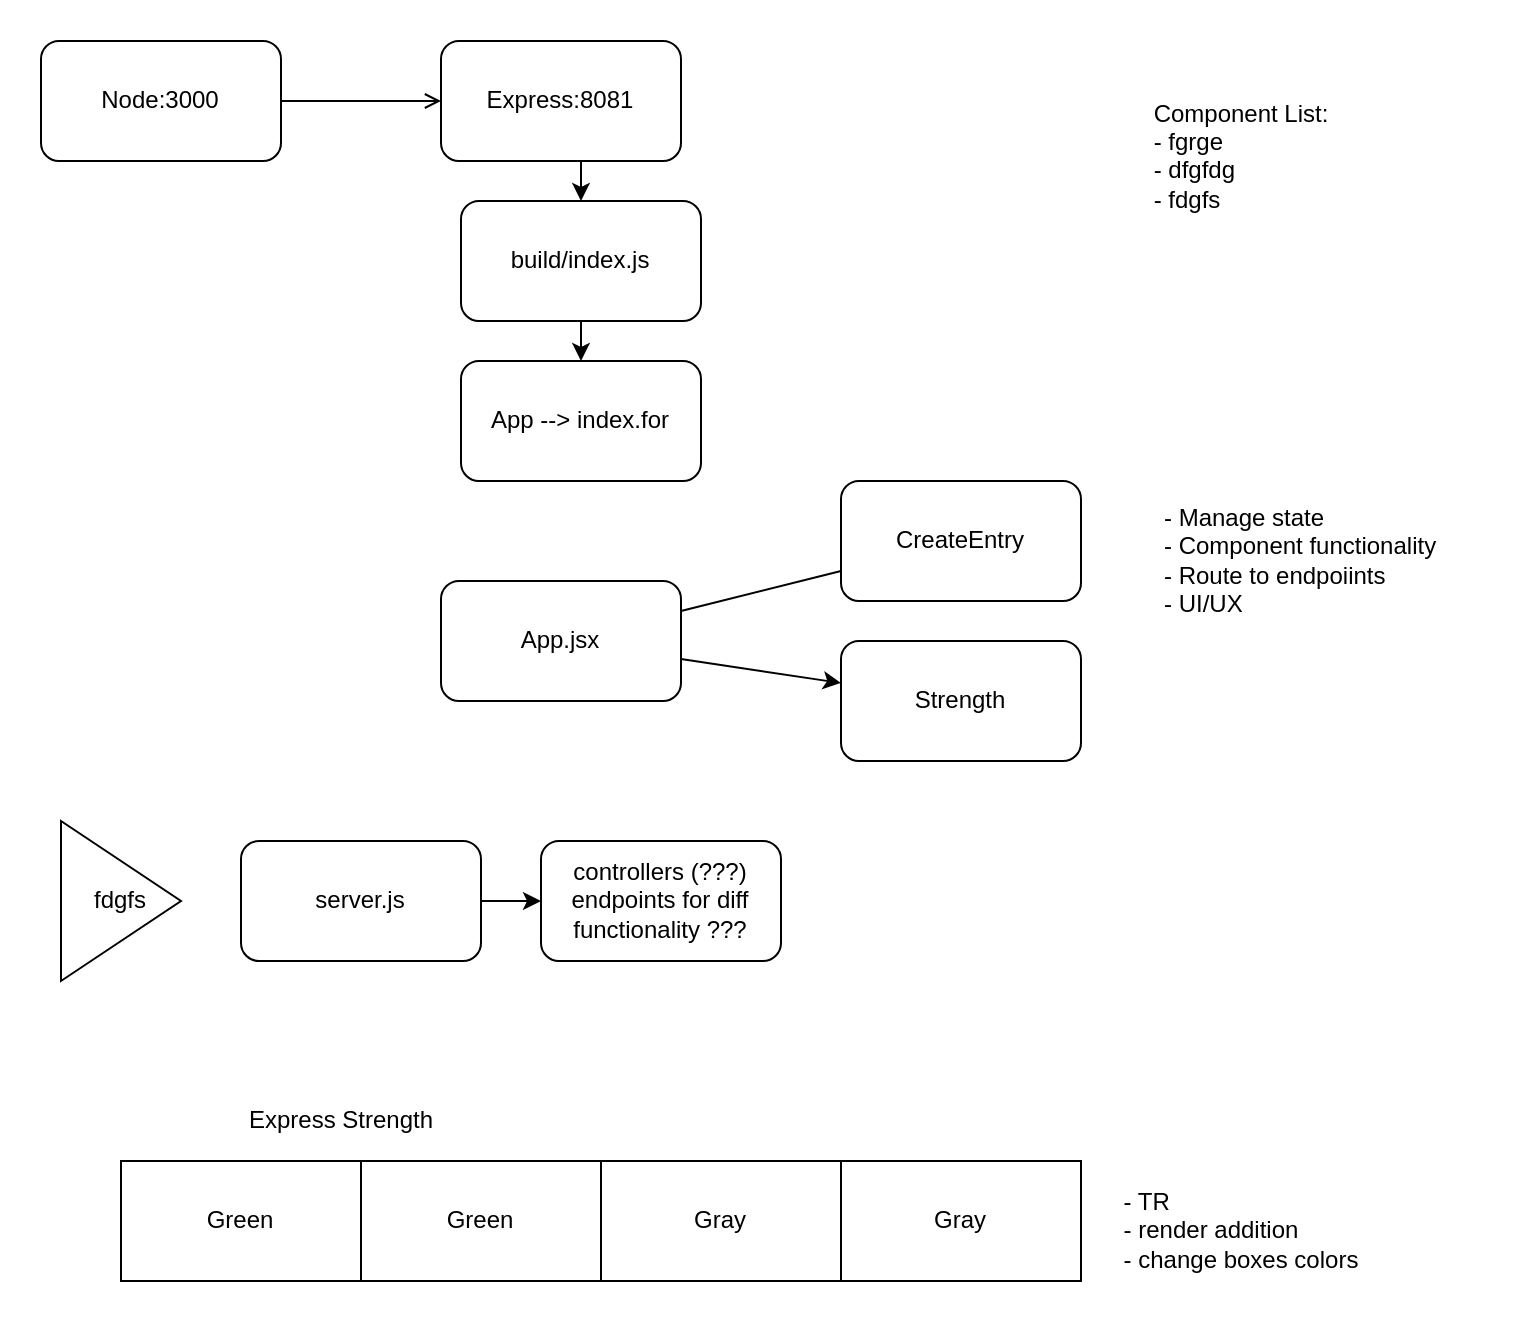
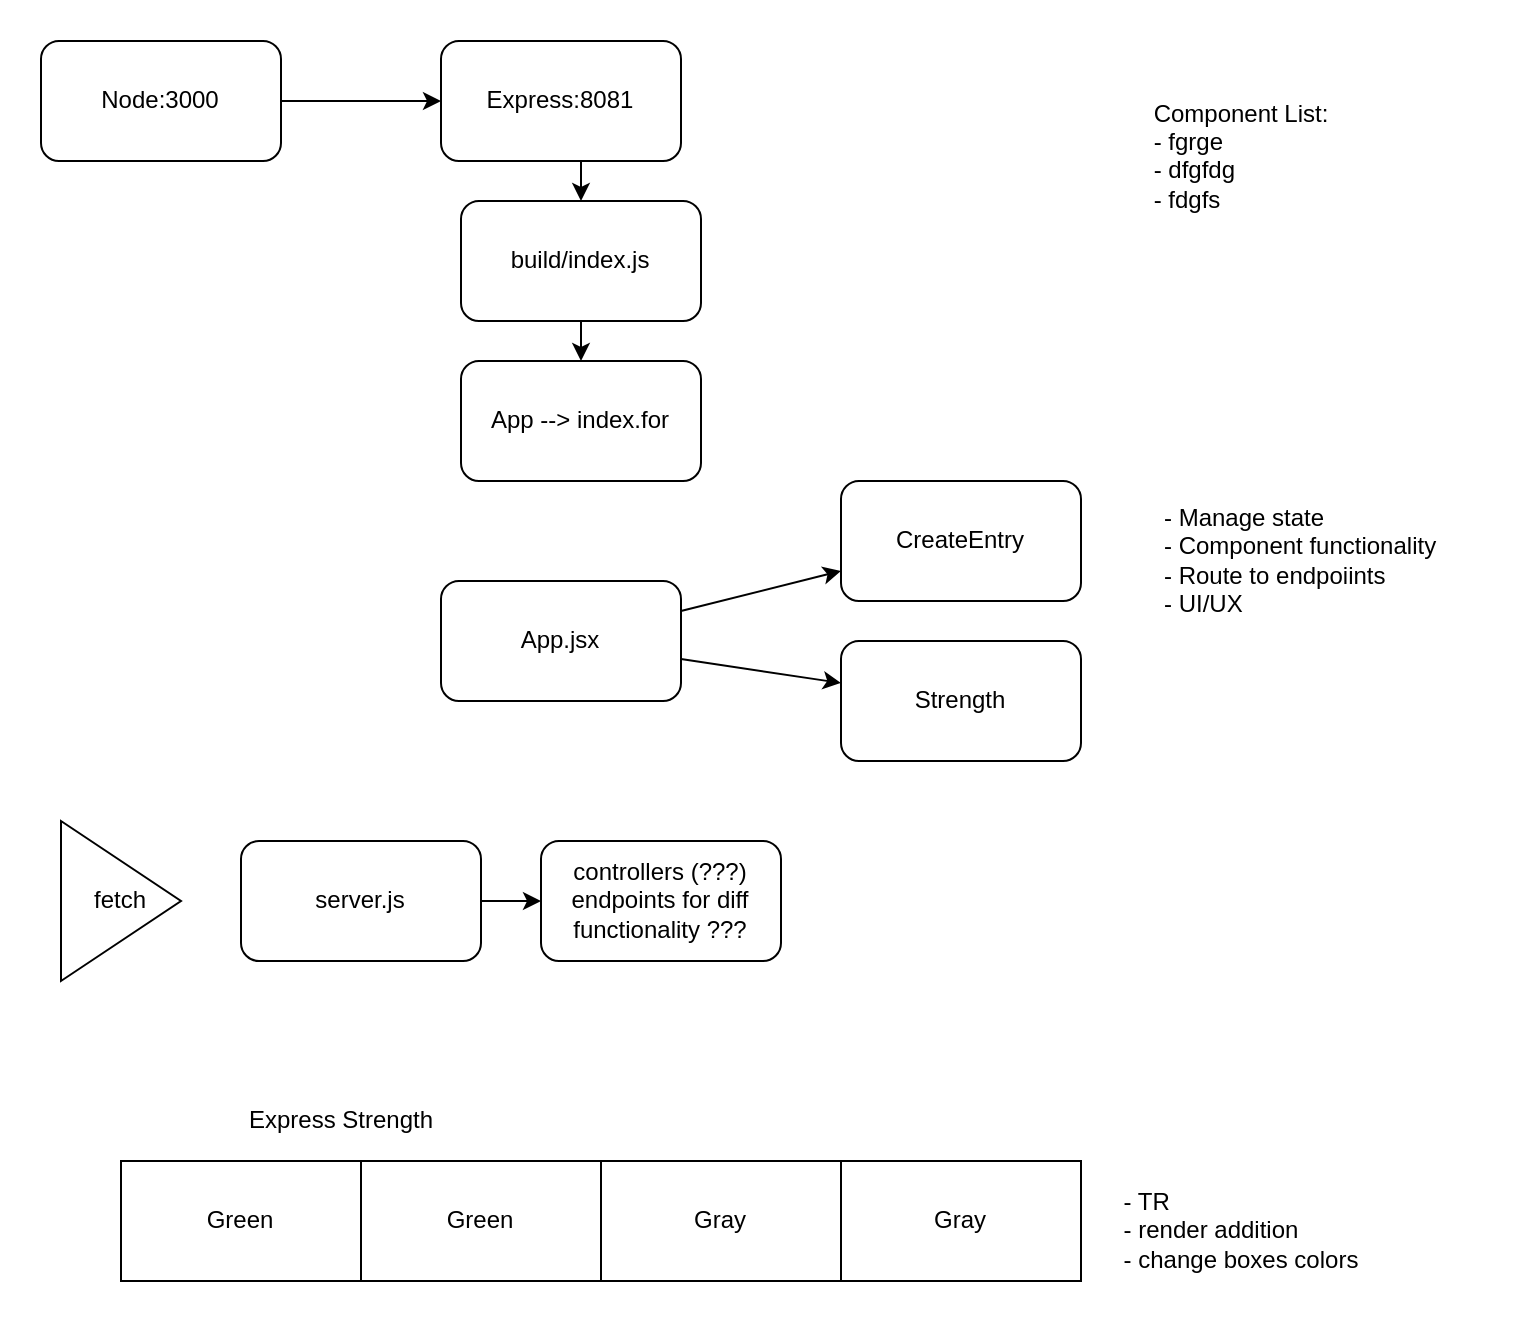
edge "Node:3000" -> "Express:8081": arrowhead open -> classic
edge "CreateEntry" -- "App.jsx": arrowhead none -> classic
node "fdgfs": label "fdgfs" -> "fetch"
